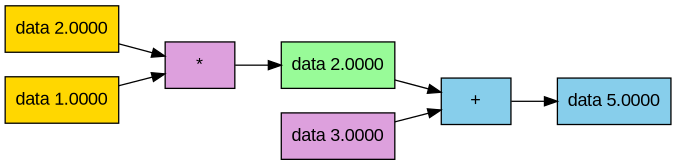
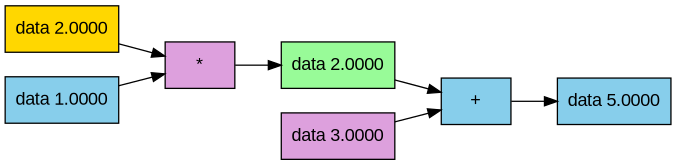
node "data 1.0000": fillcolor gold -> skyblue
